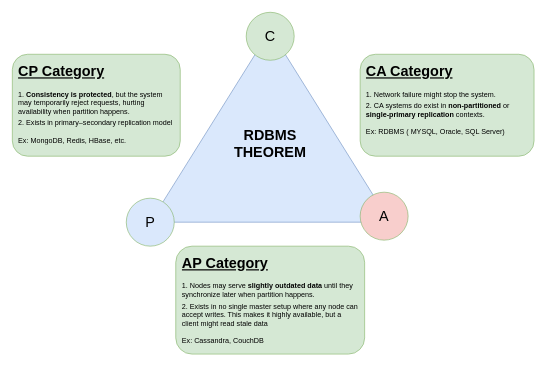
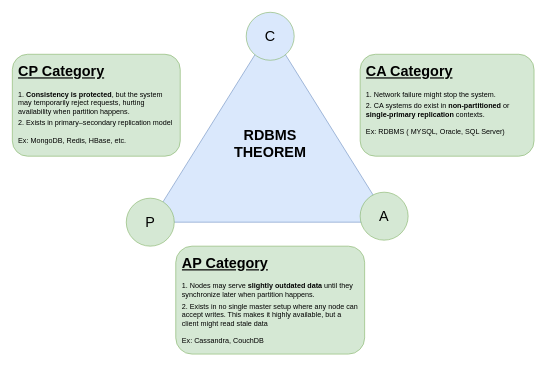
node "C": fillcolor #d5e8d4 -> #dae8fc
node "A": fillcolor #f8cecc -> #d5e8d4
node "P": fillcolor #dae8fc -> #d5e8d4
